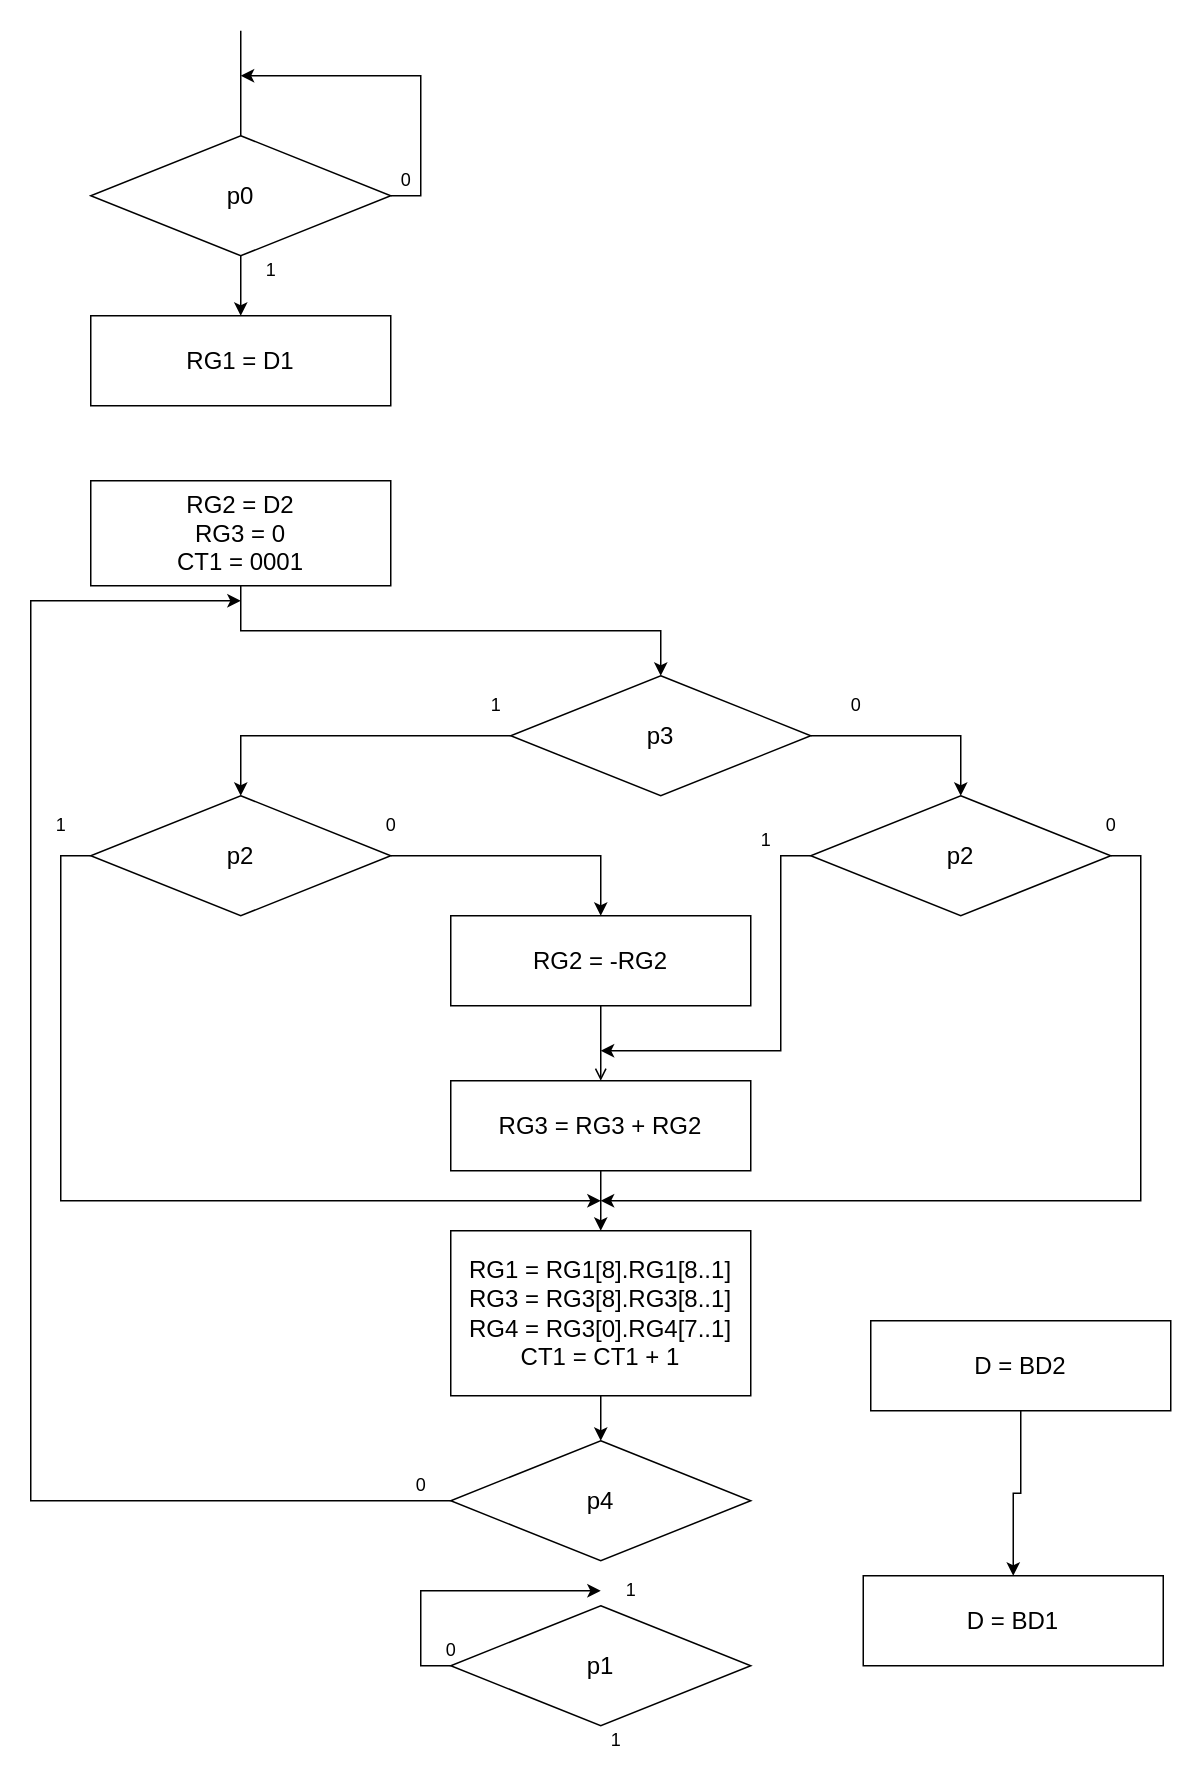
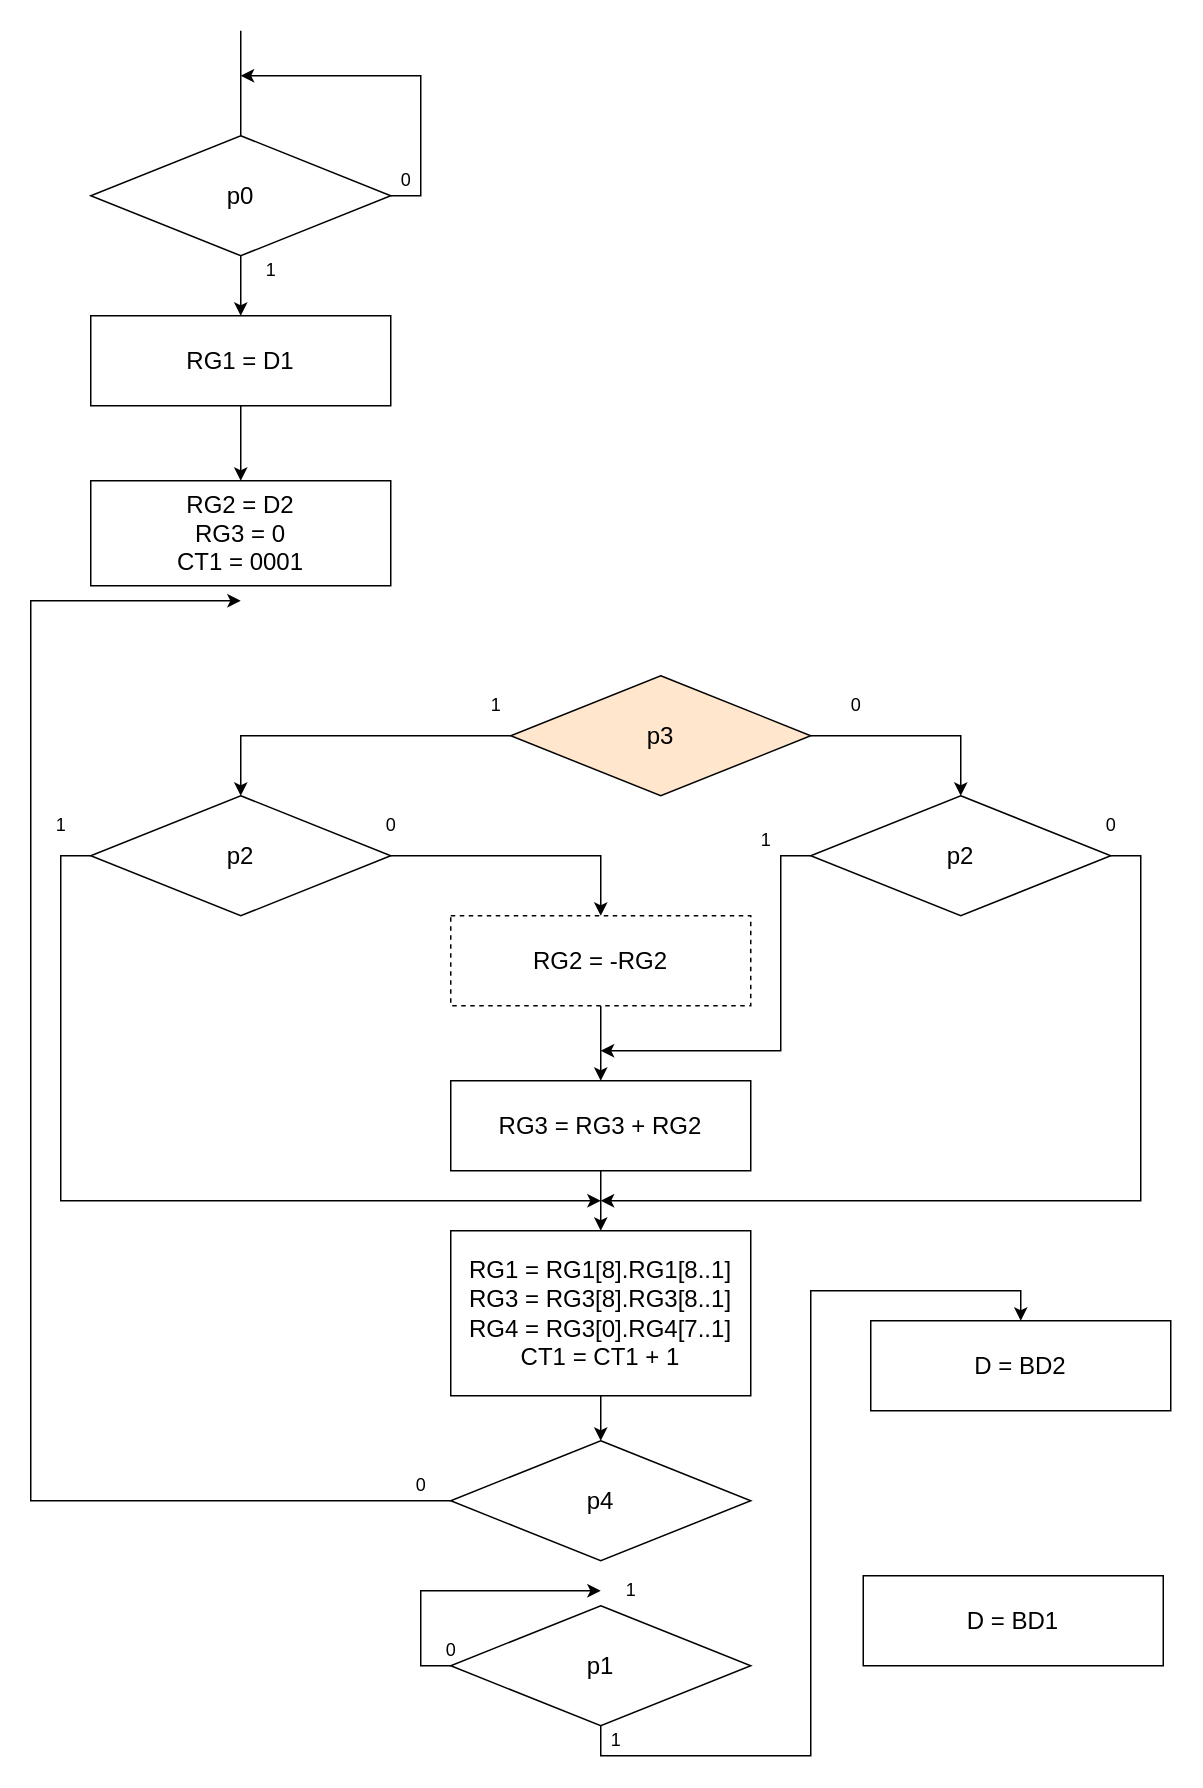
edge "RG1 = D1" -> "RG2 = D2 RG3 = 0 CT1 = 0001": added
edge "RG2 = D2 RG3 = 0 CT1 = 0001" -> "p3": removed
node "p3": fillcolor #ffffff -> #ffe6cc
node "RG2 = -RG2": style solid -> dashed
edge "RG2 = -RG2" -> "RG3 = RG3 + RG2": arrowhead open -> classic
edge "D = BD2" -> "D = BD1": removed
edge "p1" -> "D = BD2": added
